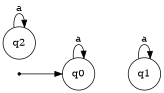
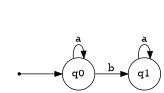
node "q2": removed
edge "q0" -> "q1": added, label "b"
